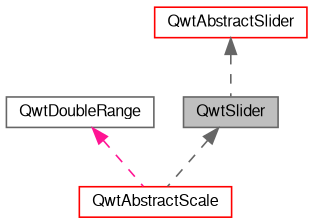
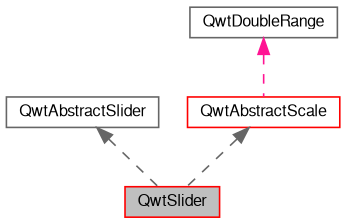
node "QwtAbstractSlider": color red -> gray40
node "QwtSlider": color gray40 -> red
edge "QwtAbstractScale" -> "QwtSlider": reversed
